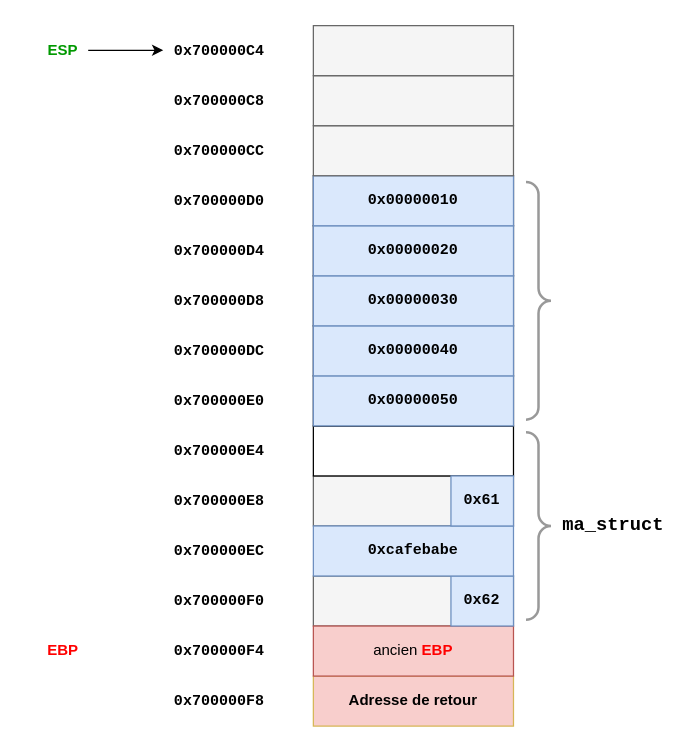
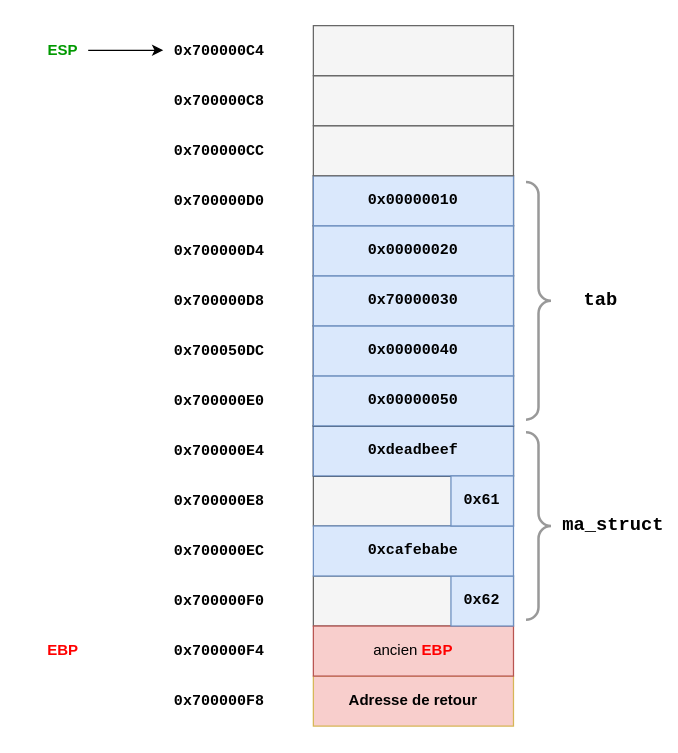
node "0x00000030": label "0x00000030" -> "0x70000030"
node "tab": added
node "0x700000DC": label "0x700000DC" -> "0x700050DC"
node "0xdeadbeef": added
